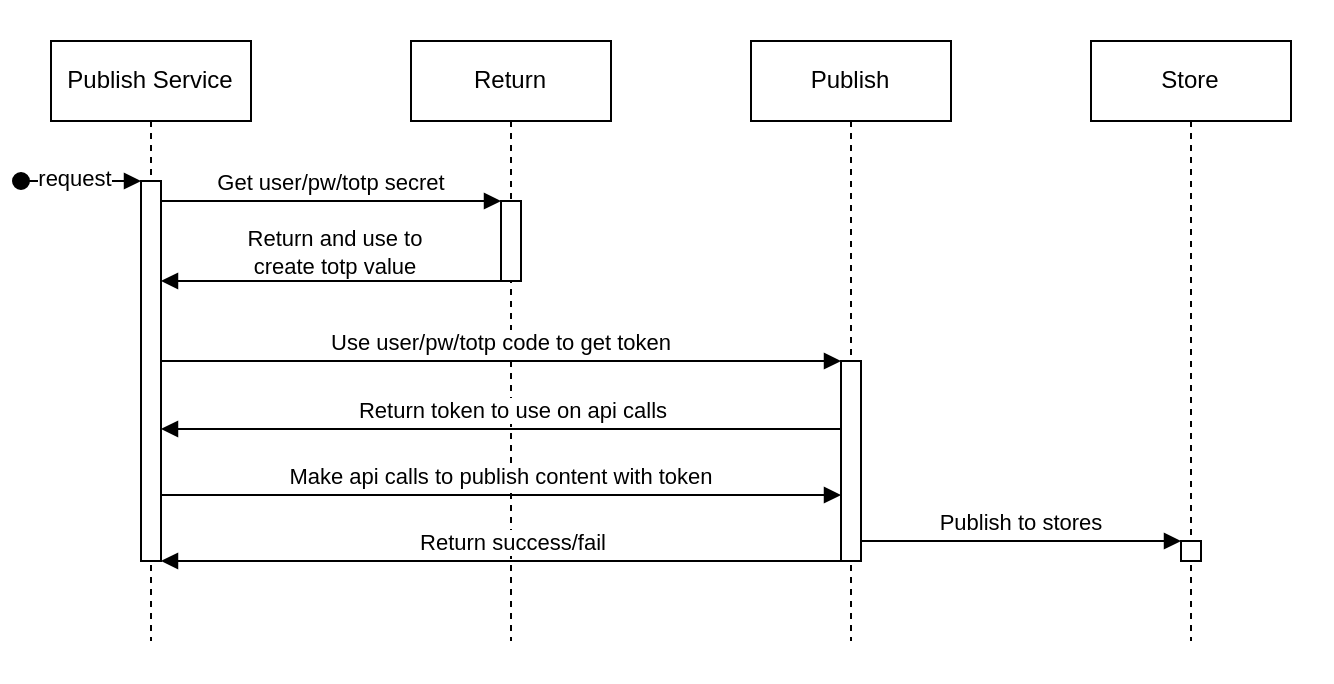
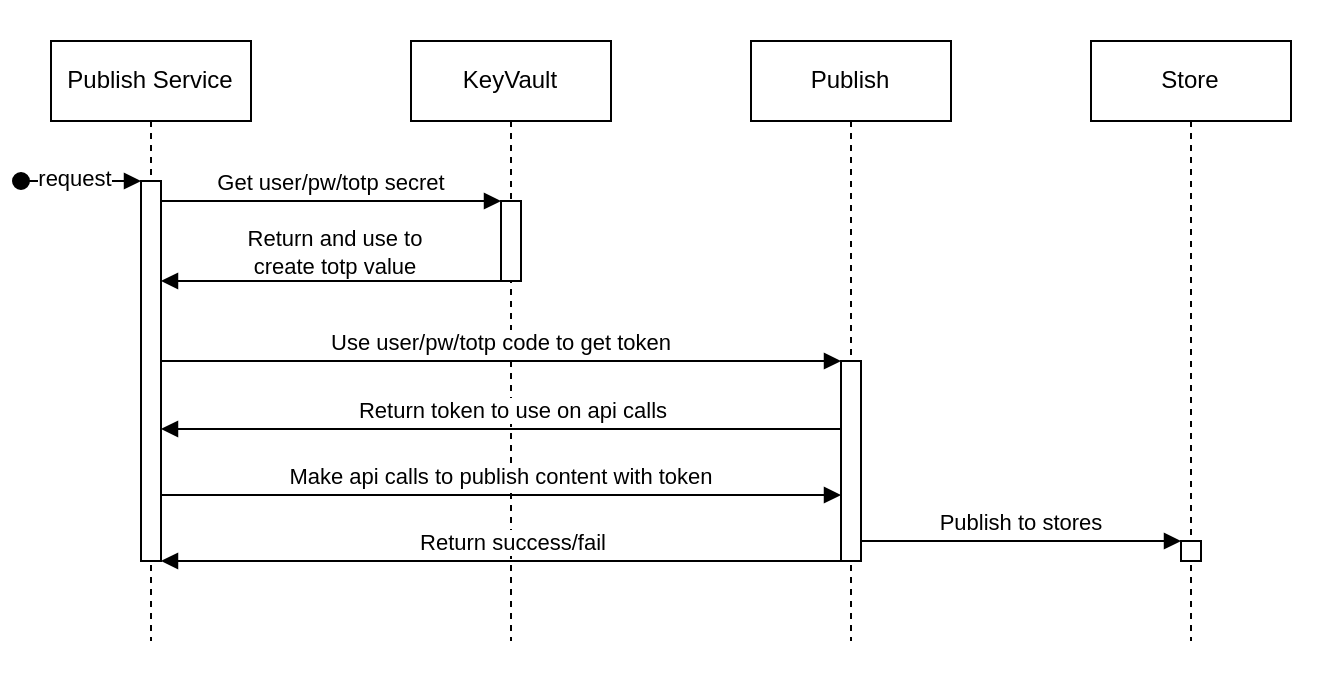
node "Return": label "Return" -> "KeyVault"
